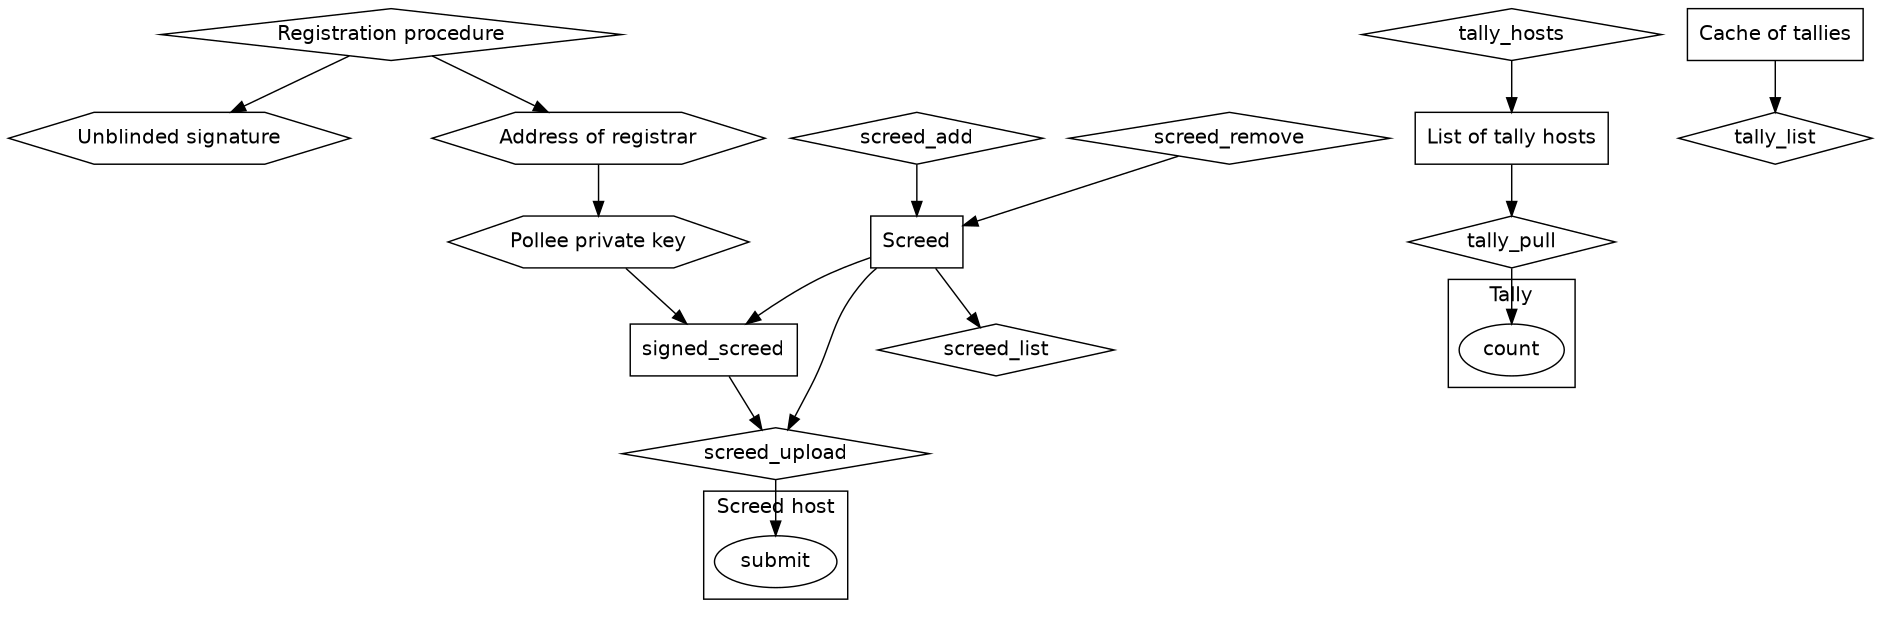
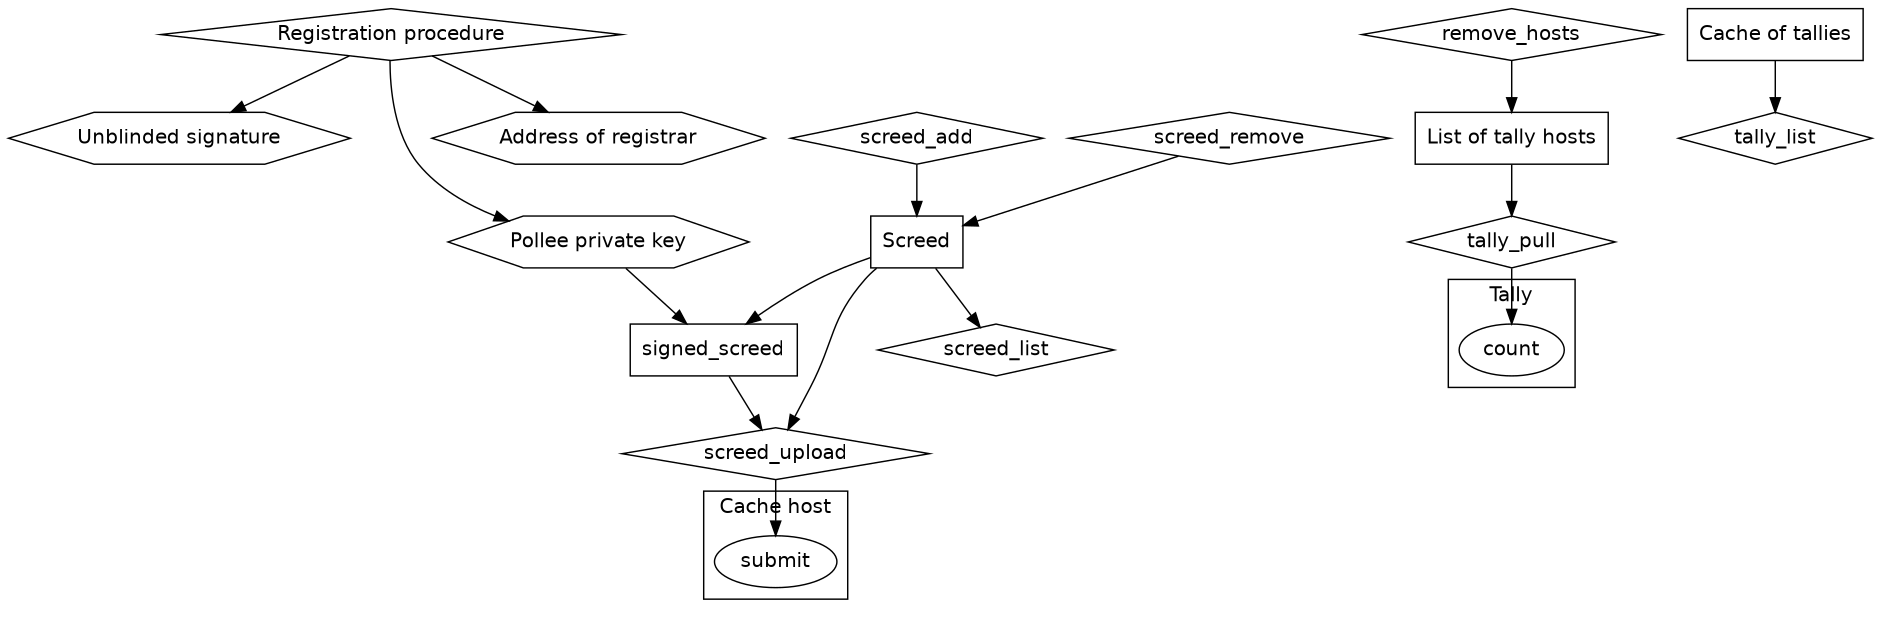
node "tally_hosts": label "tally_hosts" -> "remove_hosts"
edge "Address of registrar" -> "Pollee private key": now "Registration procedure" -> "Pollee private key"
cluster "Screed host": label "Screed host" -> "Cache host"
